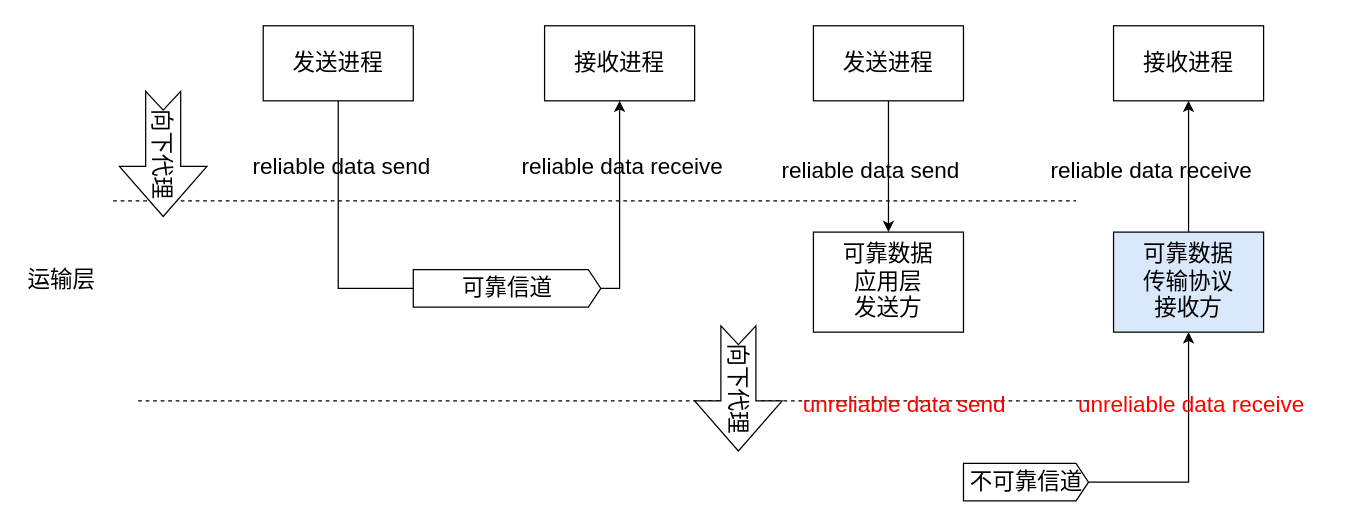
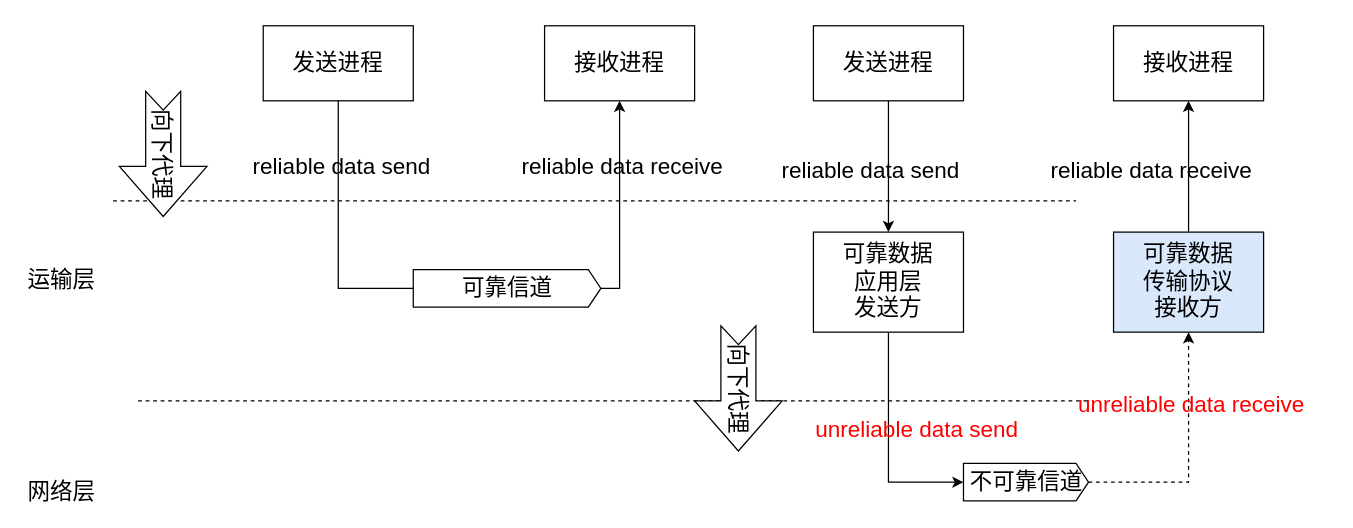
node "unreliable data send": moved (913, 401) -> (926, 426)
edge "可靠数据 应用层 发送方" -> "不可靠信道": added
edge "不可靠信道" -> "可靠数据 传输协议 接收方": style solid -> dashed
node "网络层": added
